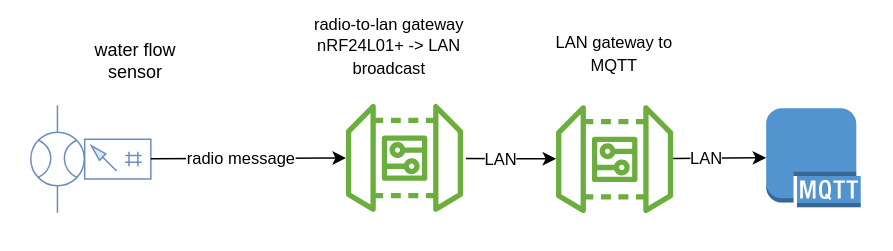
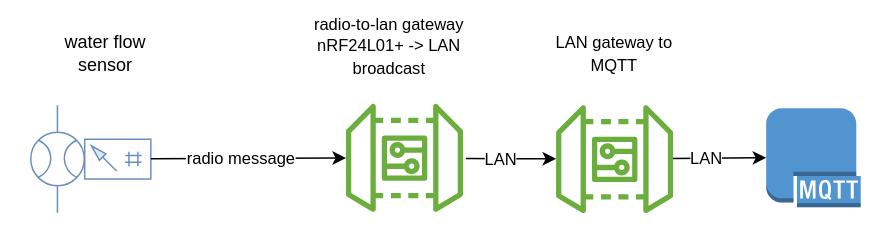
node "water flow sensor": moved (136, 61) -> (106, 53)
